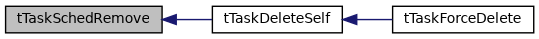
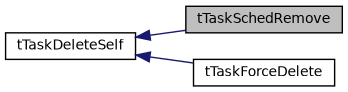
edge "tTaskDeleteSelf" -> "tTaskSchedRemove": reversed
